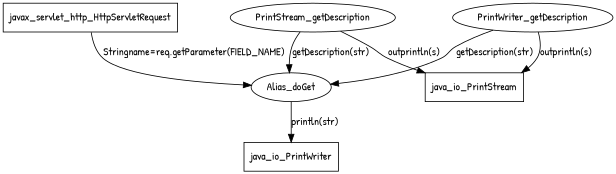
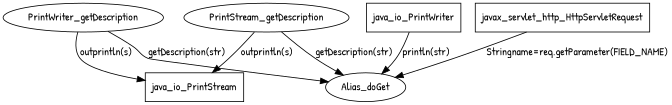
edge "Alias_doGet" -> "java_io_PrintWriter": reversed
